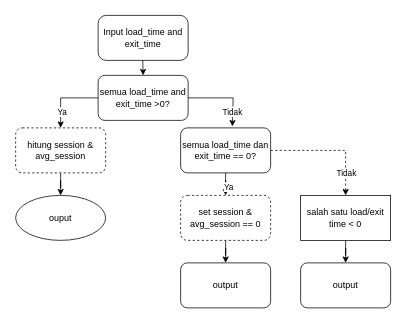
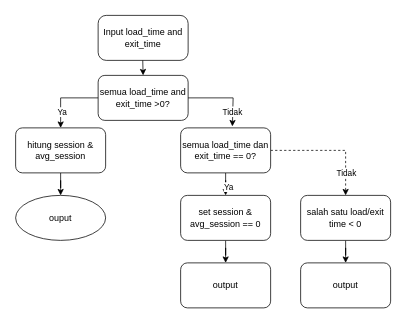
node "hitung session & avg_session": style dashed -> solid
node "set session & avg_session == 0": style dashed -> solid
node "salah satu load/exit time < 0": shape rectangle -> rounded rectangle
